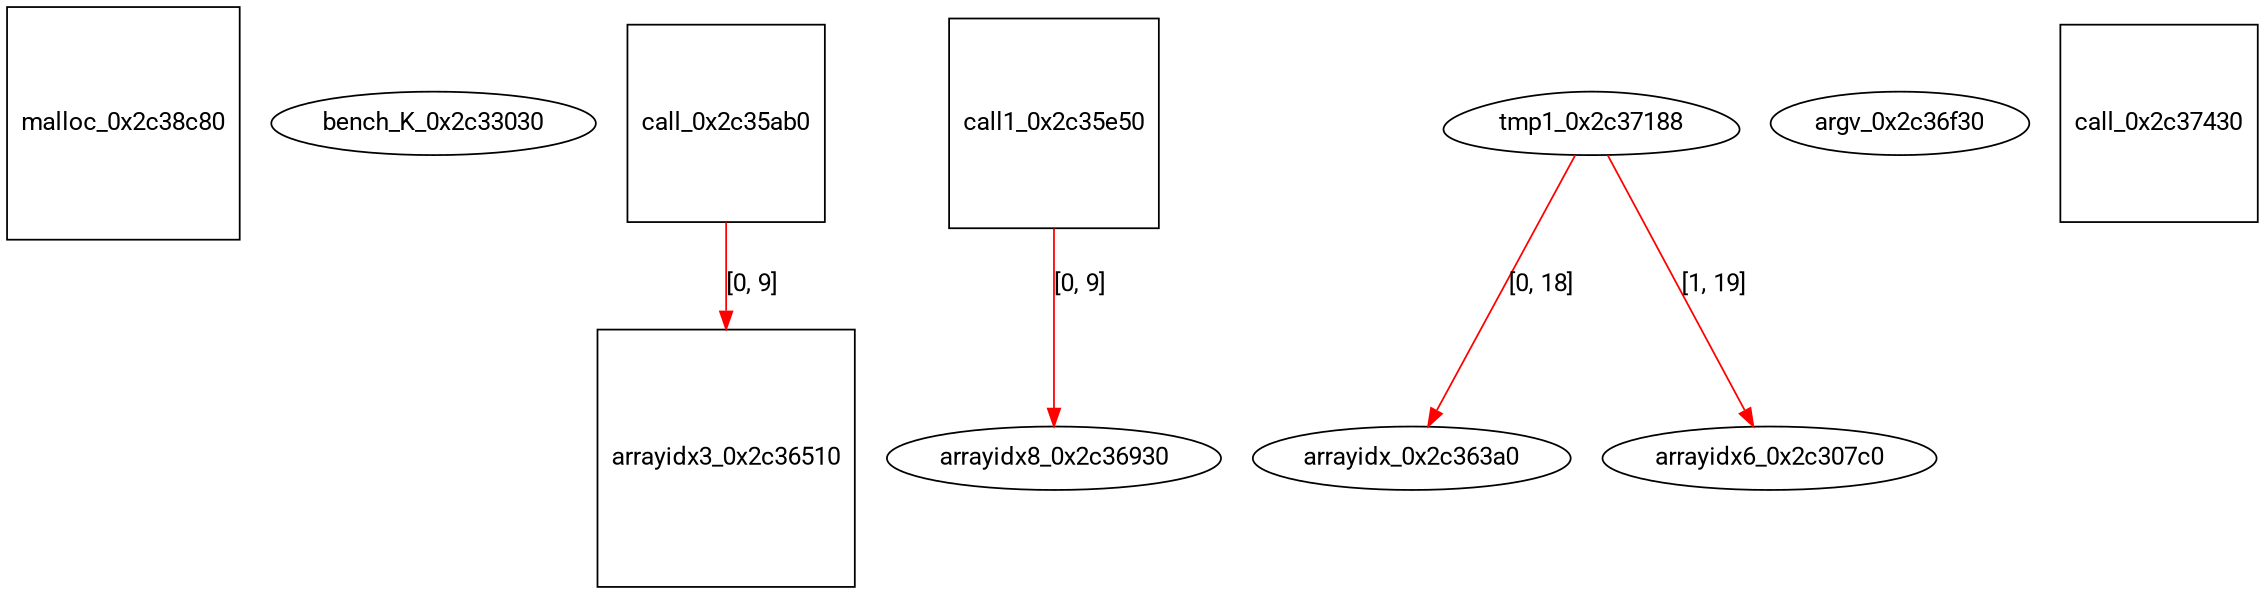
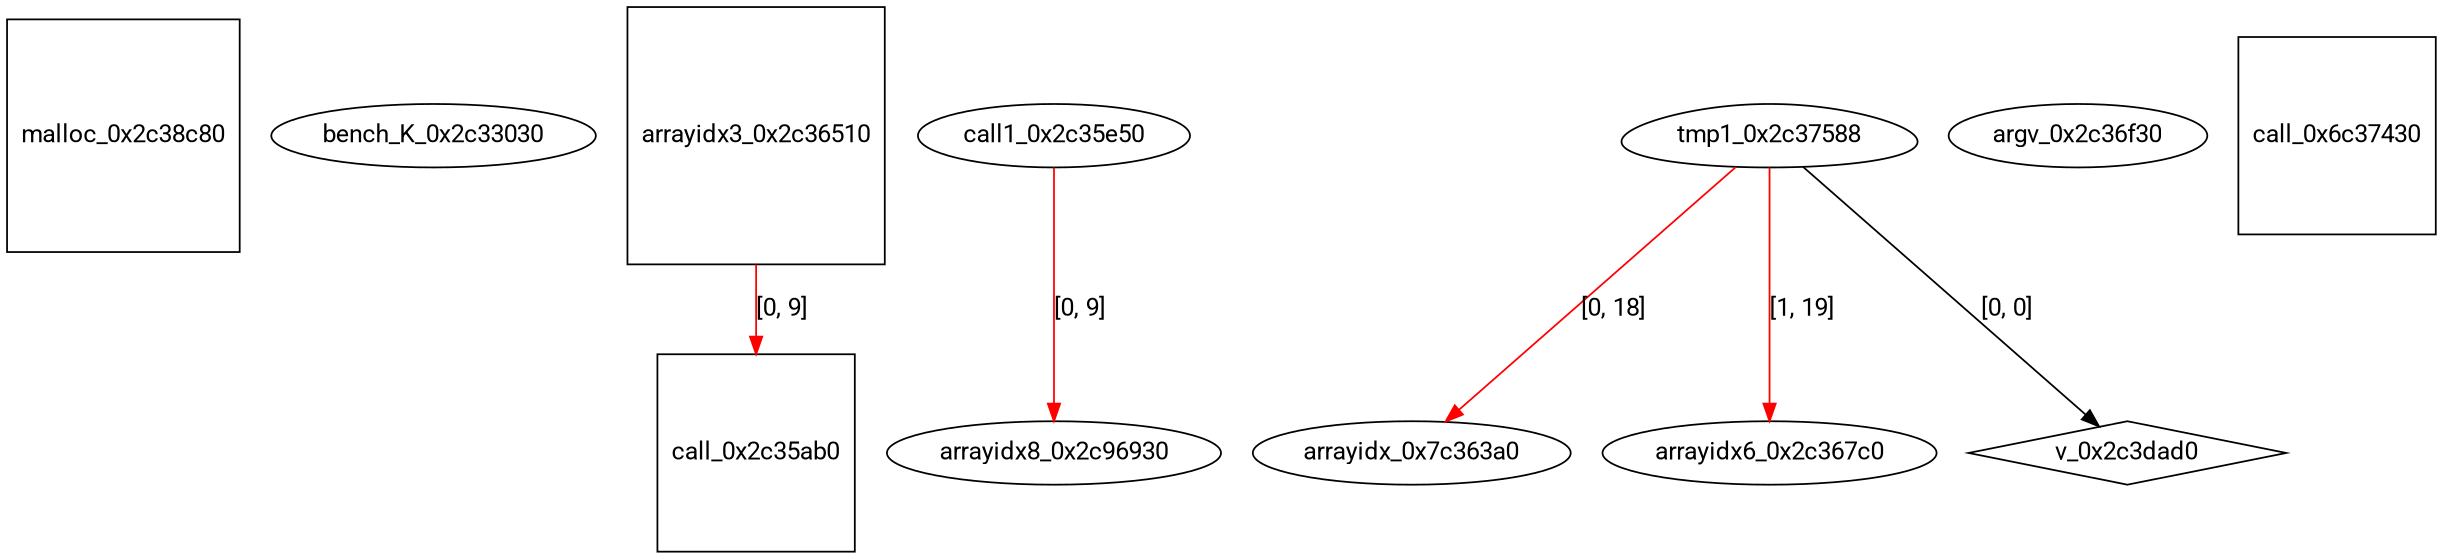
node "call1_0x2c35e50": shape square -> ellipse
node "tmp1_0x2c37188": label "tmp1_0x2c37188" -> "tmp1_0x2c37588"
node "call_0x2c37430": label "call_0x2c37430" -> "call_0x6c37430"
edge "call_0x2c35ab0" -> "arrayidx3_0x2c36510": reversed
node "v_0x2c3dad0": added
node "arrayidx8_0x2c36930": label "arrayidx8_0x2c36930" -> "arrayidx8_0x2c96930"
node "arrayidx_0x2c363a0": label "arrayidx_0x2c363a0" -> "arrayidx_0x7c363a0"
node "arrayidx6_0x2c307c0": label "arrayidx6_0x2c307c0" -> "arrayidx6_0x2c367c0"
